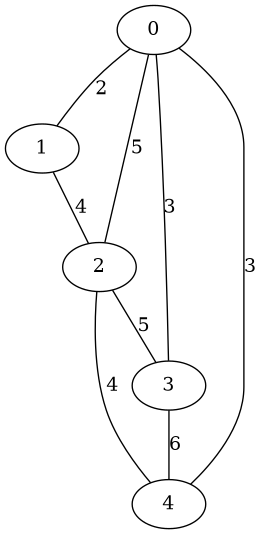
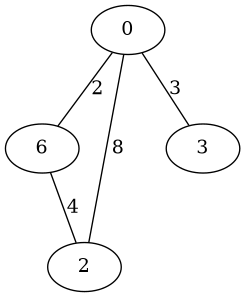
node "1": label "1" -> "6"
edge "0" -- "2": label "5" -> "8"
edge "2" -- "3": removed, label "5"
node "4": removed
